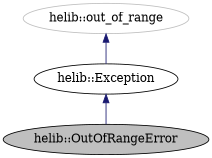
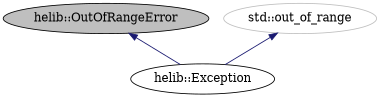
node "helib::out_of_range": label "helib::out_of_range" -> "std::out_of_range"
edge "helib::OutOfRangeError" -> "helib::Exception": reversed
